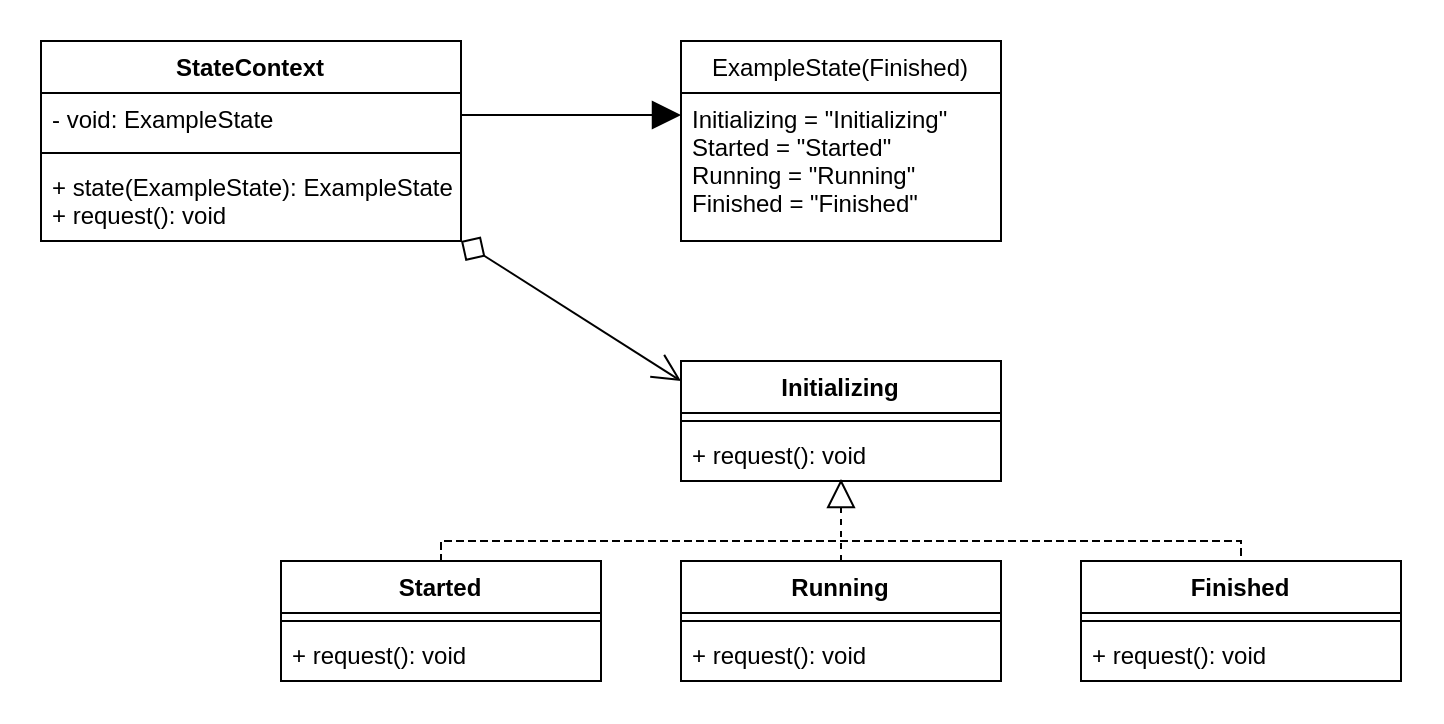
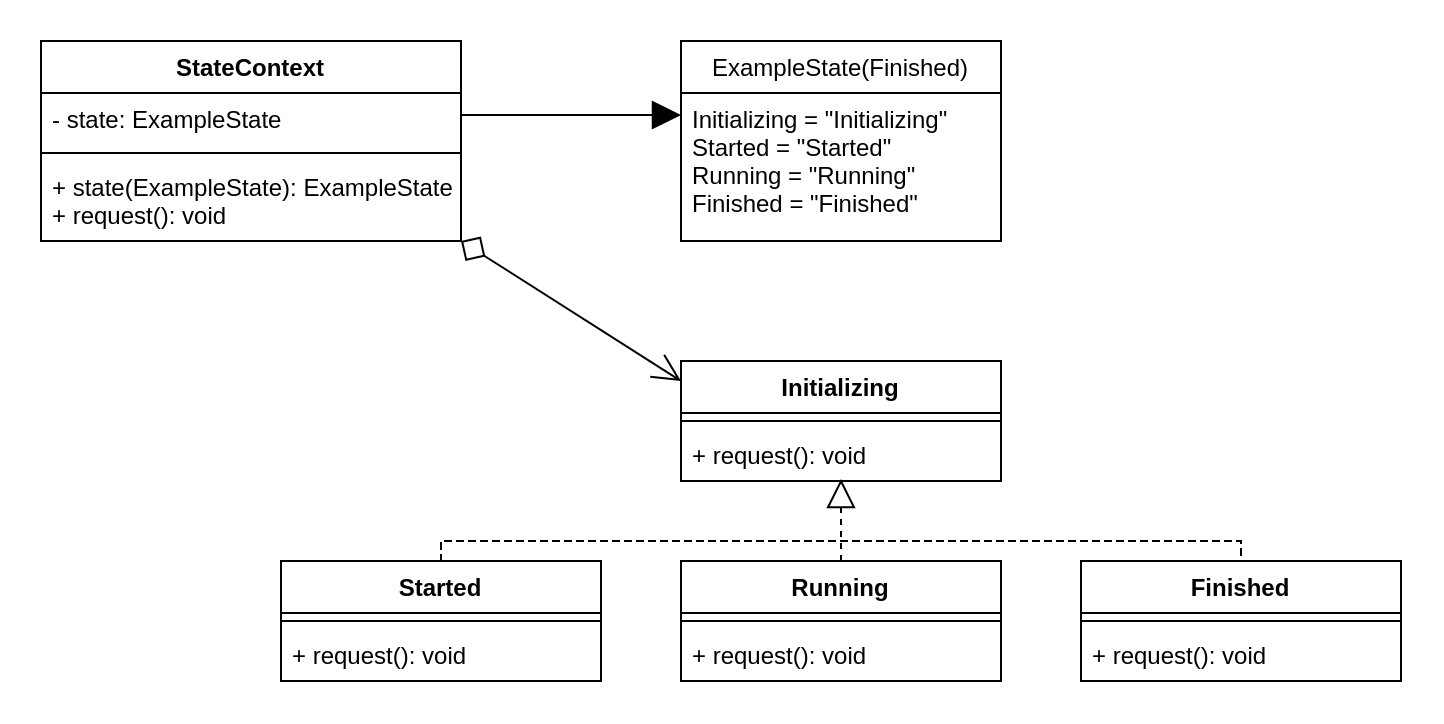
node "- void: ExampleState": label "- void: ExampleState" -> "- state: ExampleState"
